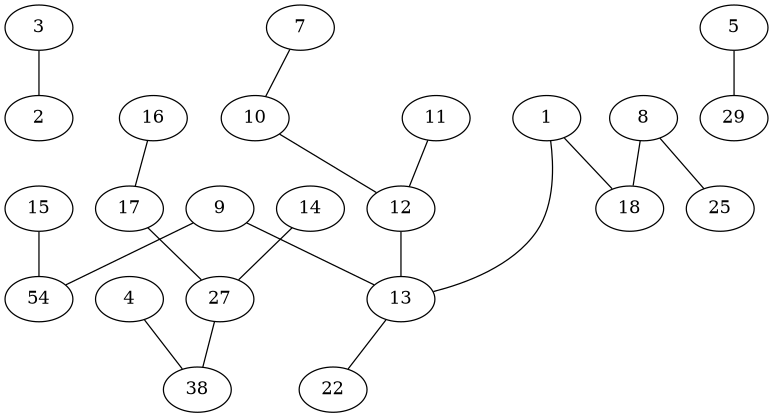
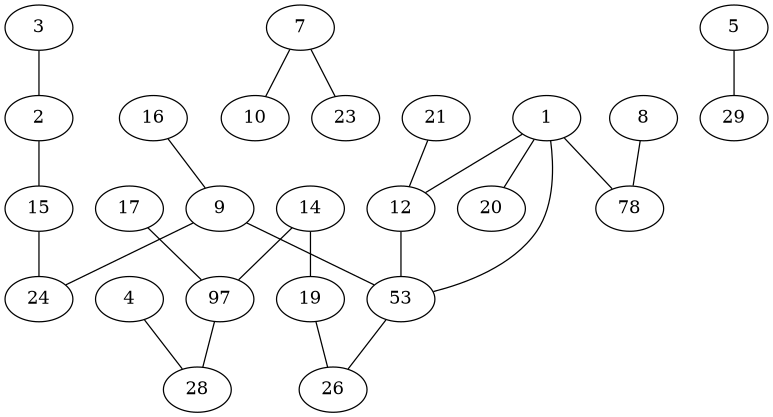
node "23": added
node "11": label "11" -> "21"
edge "10" -- "12": now "1" -- "12"
edge "2" -- "15": added
edge "16" -- "17": now "16" -- "9"
node "20": added
node "18": label "18" -> "78"
node "25": removed
node "54": label "54" -> "24"
node "27": label "27" -> "97"
node "19": added
node "13": label "13" -> "53"
node "38": label "38" -> "28"
node "22": label "22" -> "26"
